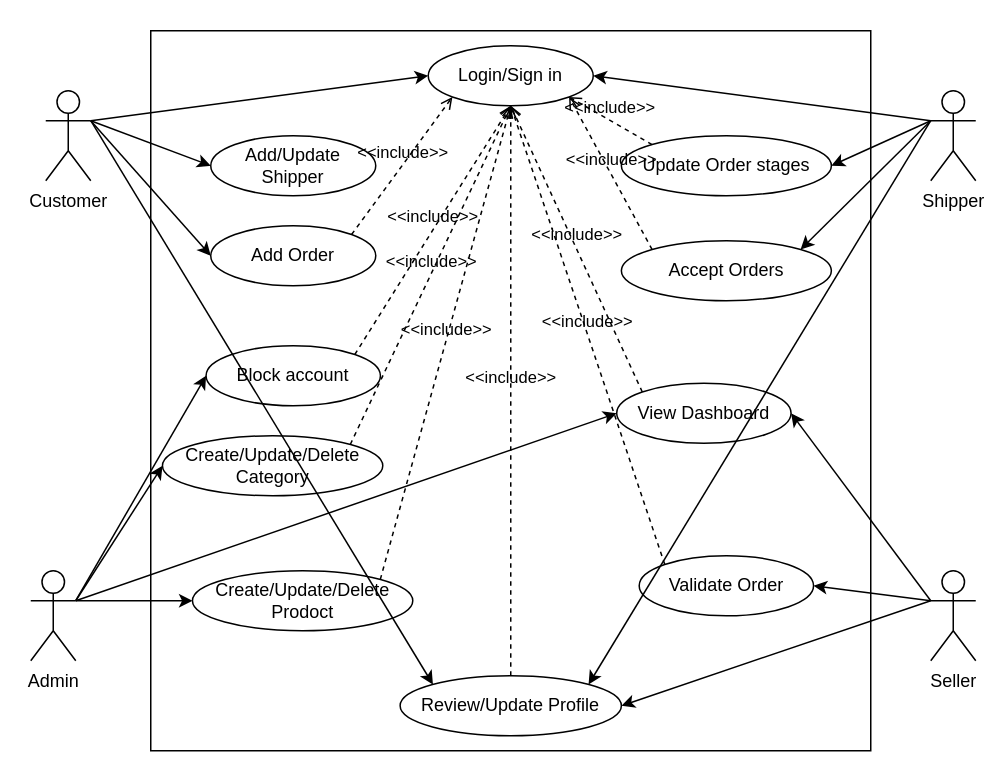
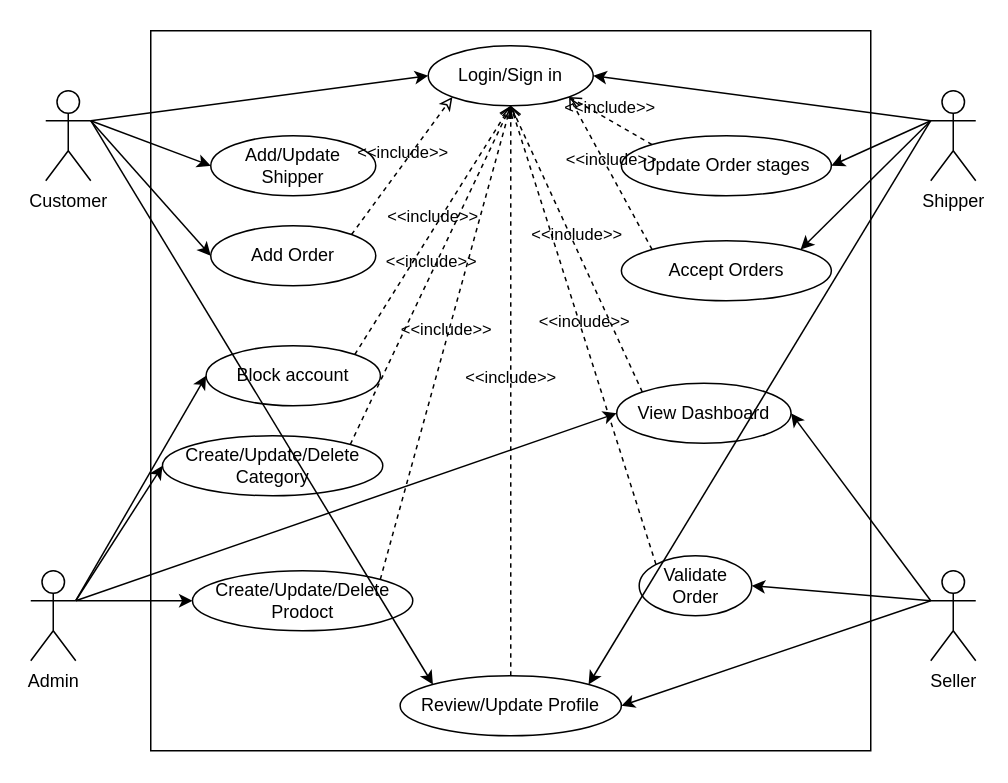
edge "Add Order" -> "Login/Sign in": arrowhead open -> classic
node "Validate Order": size 174x60 -> 113x60
